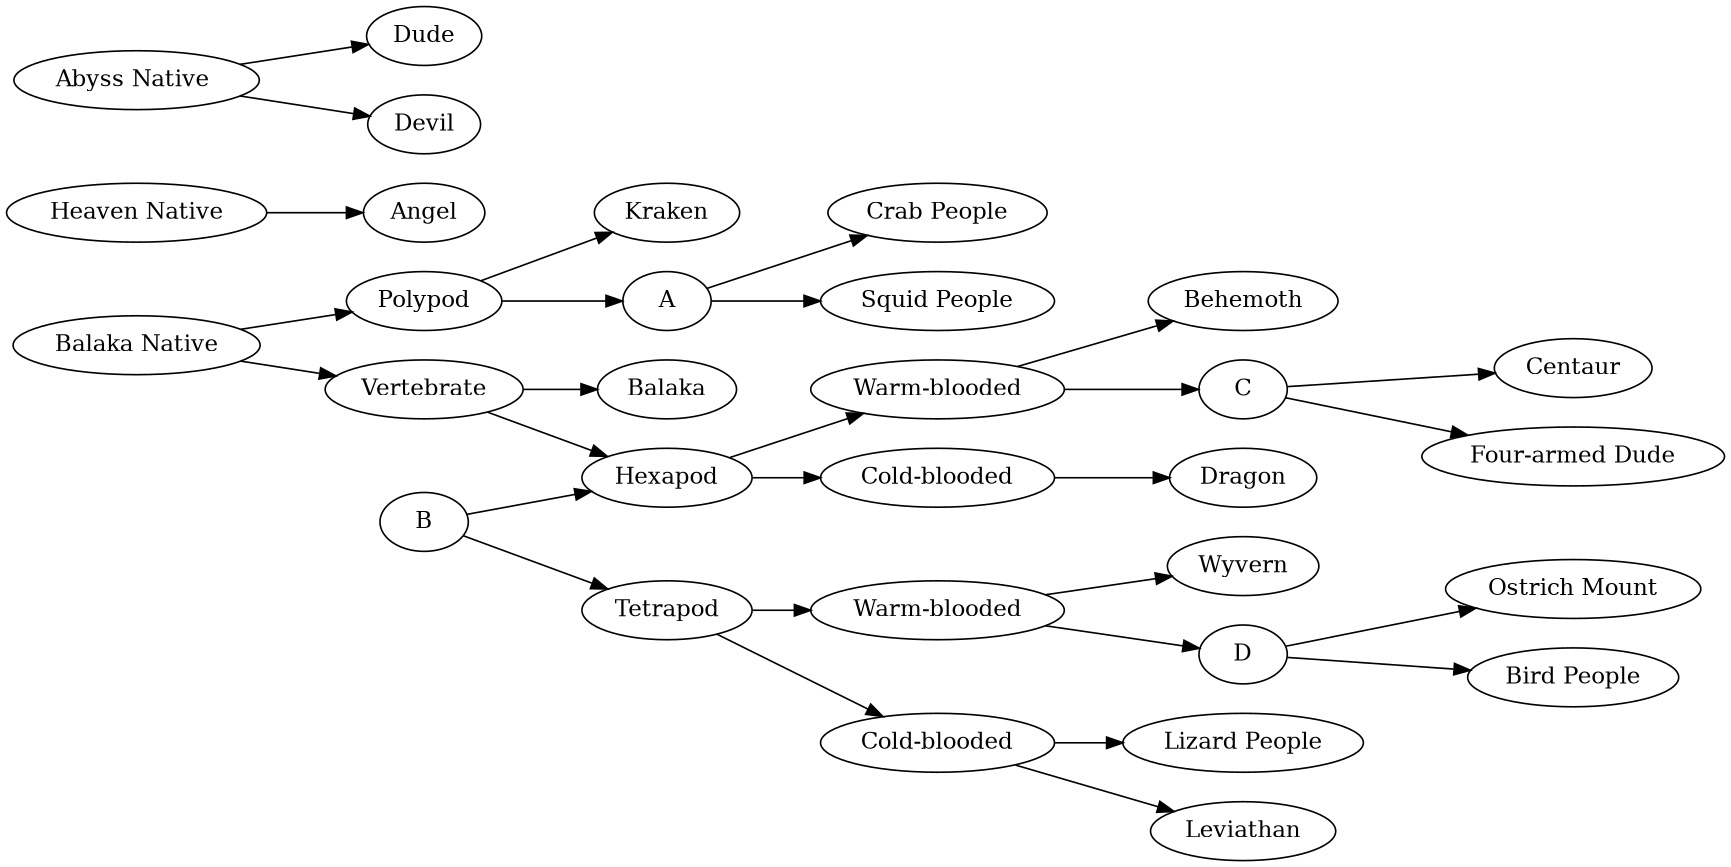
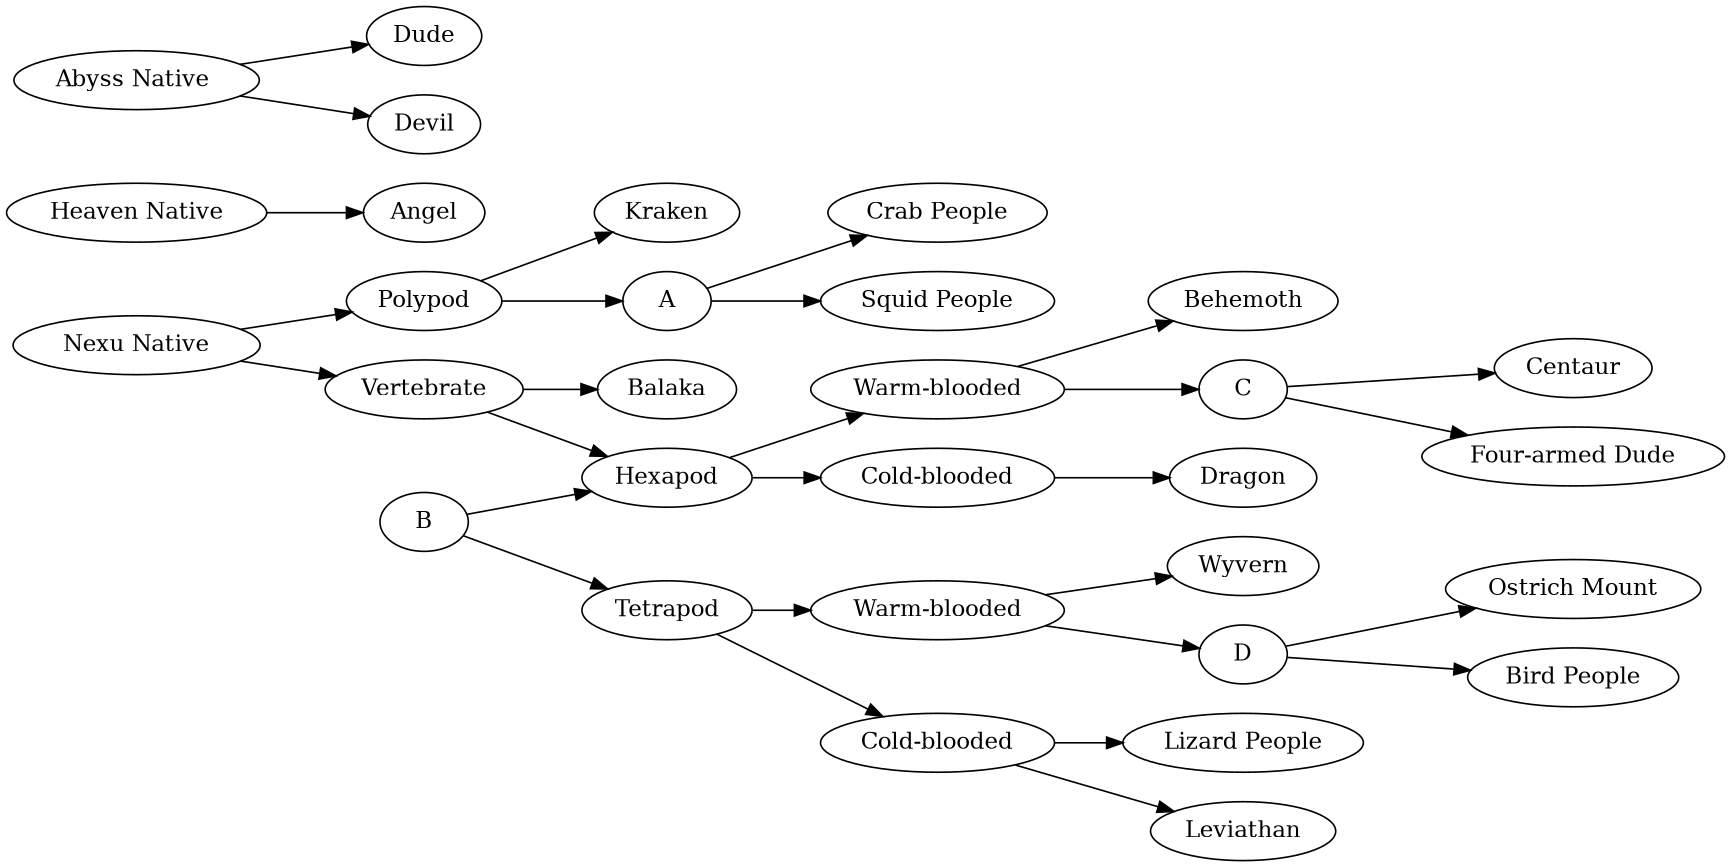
node "Balaka Native": label "Balaka Native" -> "Nexu Native"
